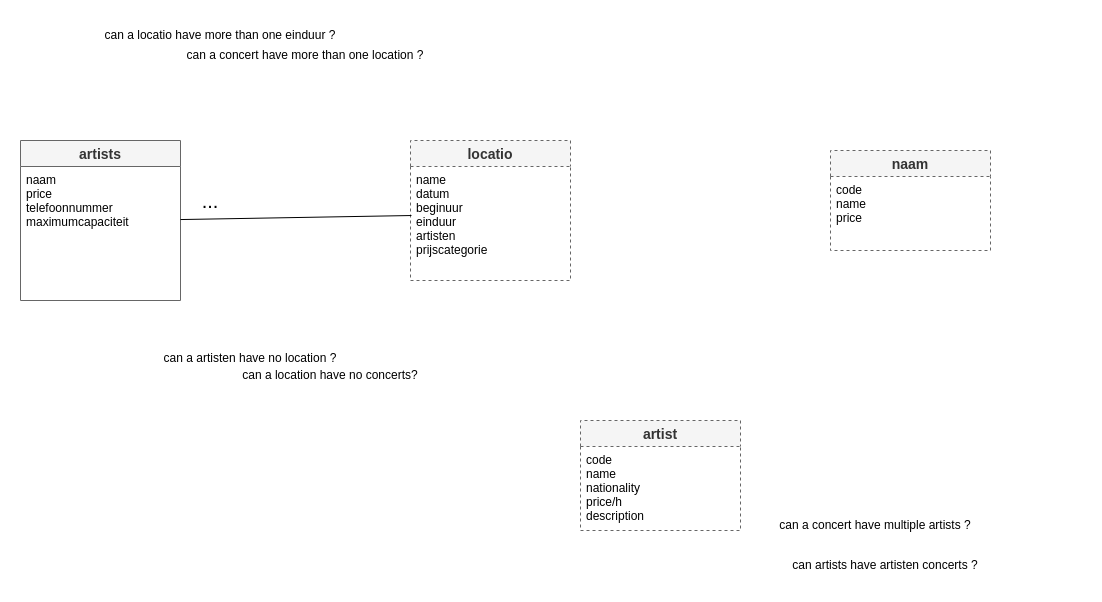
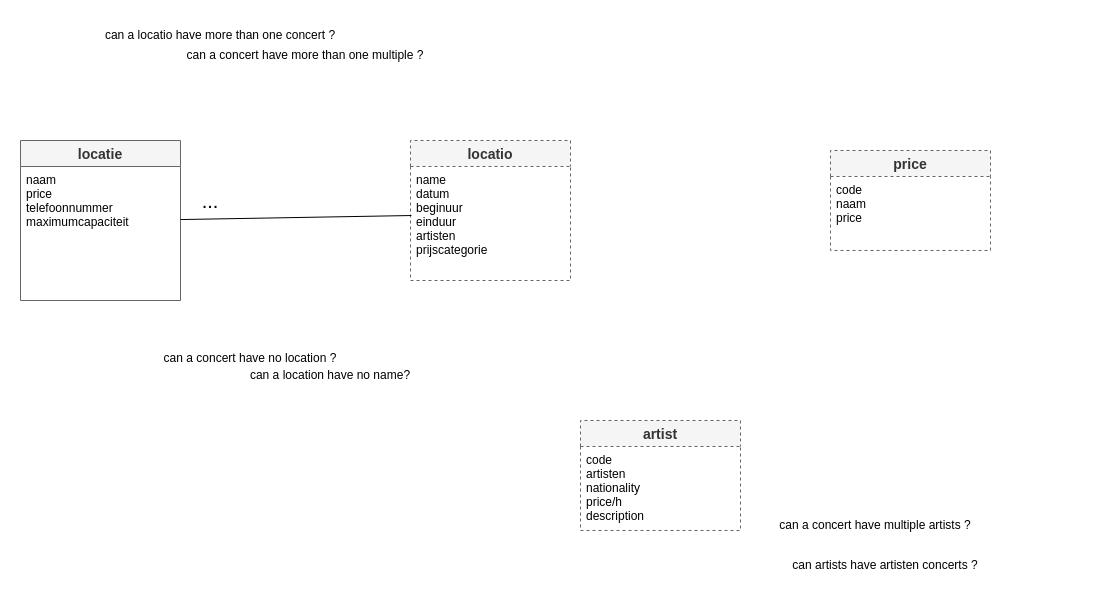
node "can a locatio have more than one einduur ?": label "can a locatio have more than one einduur ?" -> "can a locatio have more than one concert ?"
node "can a concert have more than one location ?": label "can a concert have more than one location ?" -> "can a concert have more than one multiple ?"
node "artists": label "artists" -> "locatie"
node "naam": label "naam" -> "price"
node "code name price": label "code name price" -> "code naam price"
node "can a artisten have no location ?": label "can a artisten have no location ?" -> "can a concert have no location ?"
node "can a location have no concerts?": label "can a location have no concerts?" -> "can a location have no name?"
node "code name nationality price/h description": label "code name nationality price/h description" -> "code artisten nationality price/h description"
